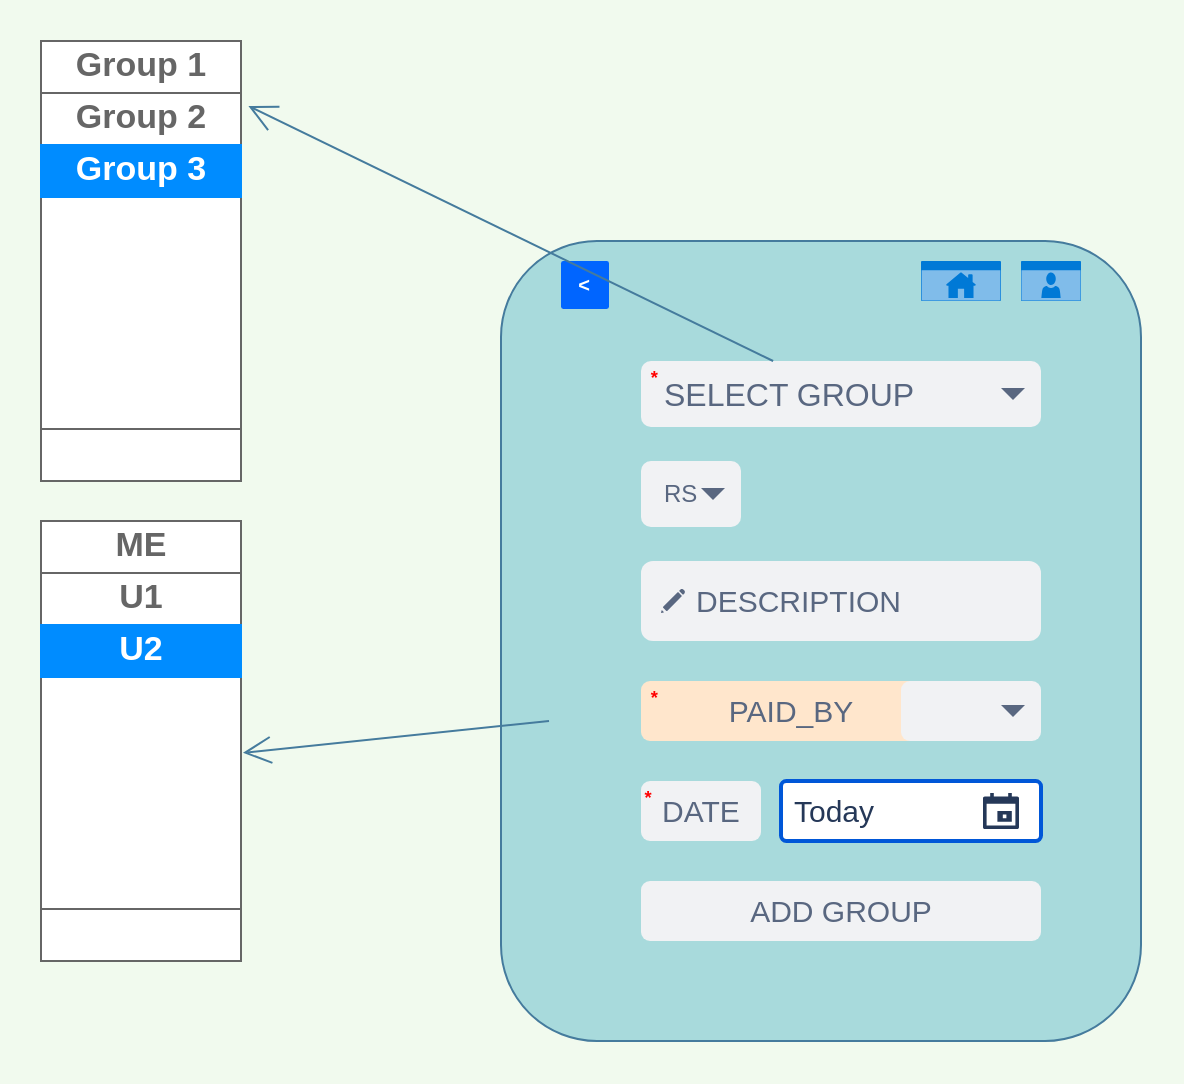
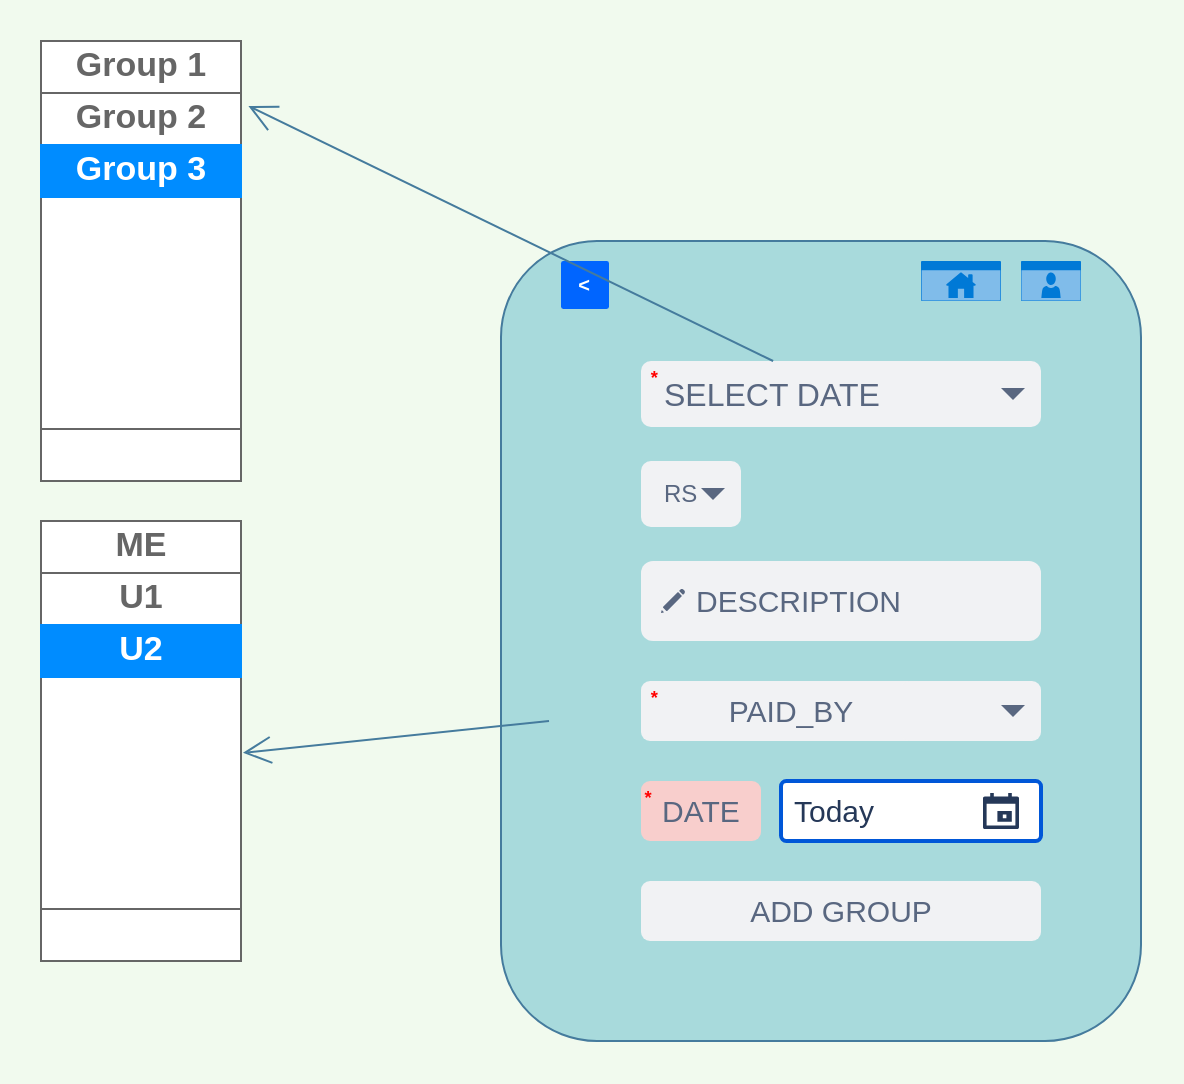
node "SELECT GROUP": label "SELECT GROUP" -> "SELECT DATE"
node "PAID_BY": fillcolor #ffe6cc -> #f1f2f4
node "DATE": fillcolor #f1f2f4 -> #f8cecc
